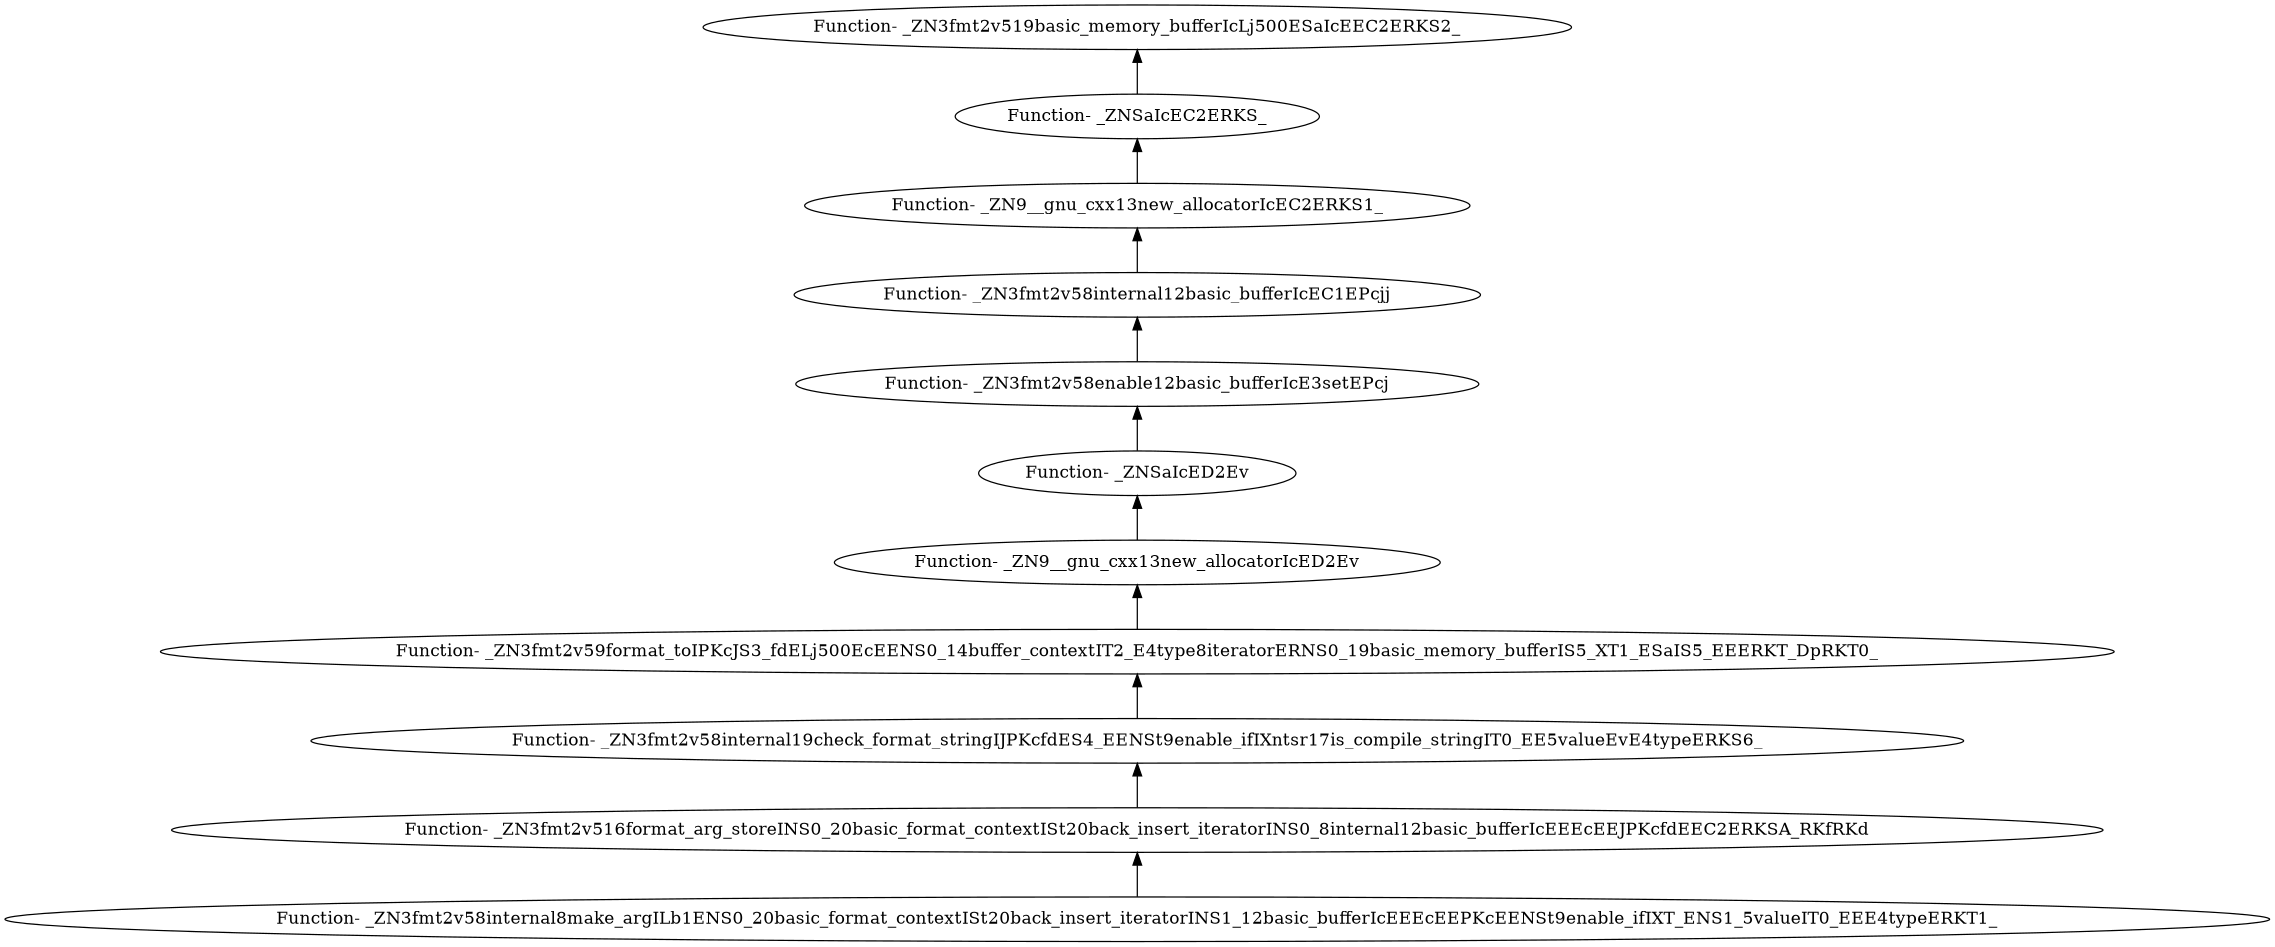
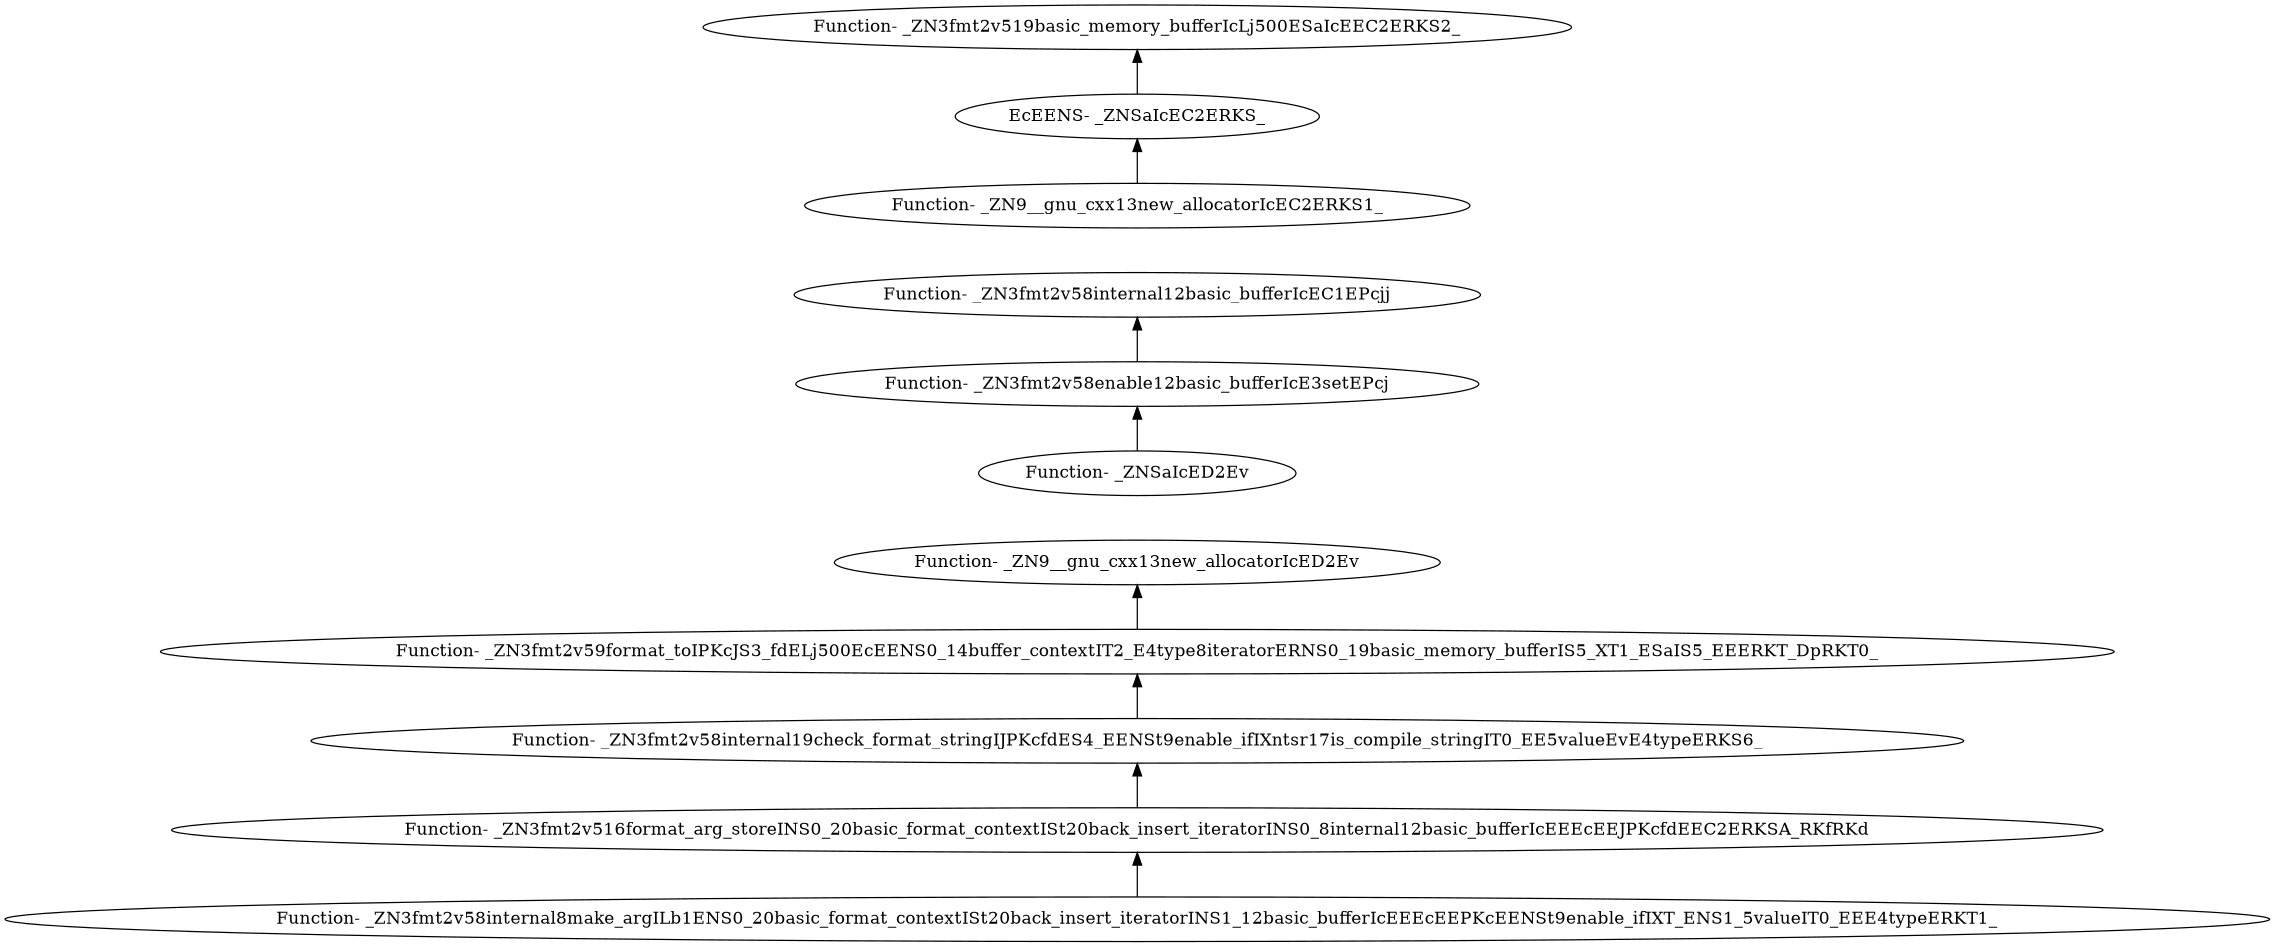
node "Function- _ZNSaIcEC2ERKS_": label "Function- _ZNSaIcEC2ERKS_" -> "EcEENS- _ZNSaIcEC2ERKS_"
edge "Function- _ZN3fmt2v58internal12basic_bufferIcEC1EPcjj" -> "Function- _ZN9__gnu_cxx13new_allocatorIcEC2ERKS1_": removed
edge "Function- _ZN9__gnu_cxx13new_allocatorIcED2Ev" -> "Function- _ZNSaIcED2Ev": removed
